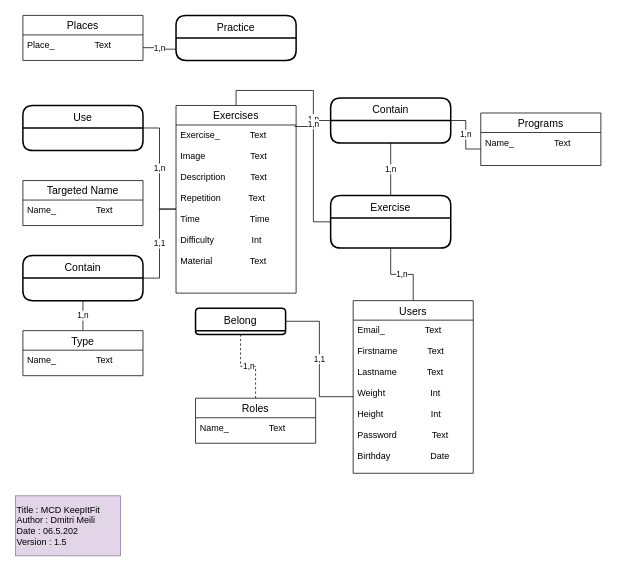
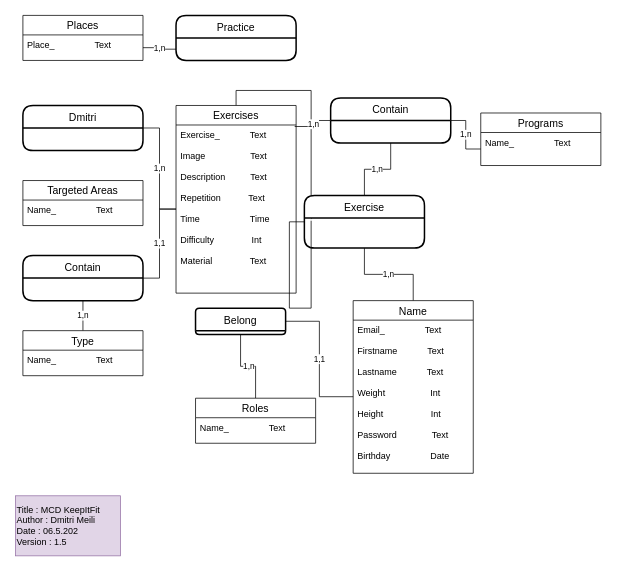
node "Use": label "Use" -> "Dmitri"
node "Targeted Name": label "Targeted Name" -> "Targeted Areas"
node "Exercise": moved (390, 222) -> (364, 222)
node "Users": label "Users" -> "Name"
edge "Belong" -- "Roles": style dashed -> solid
